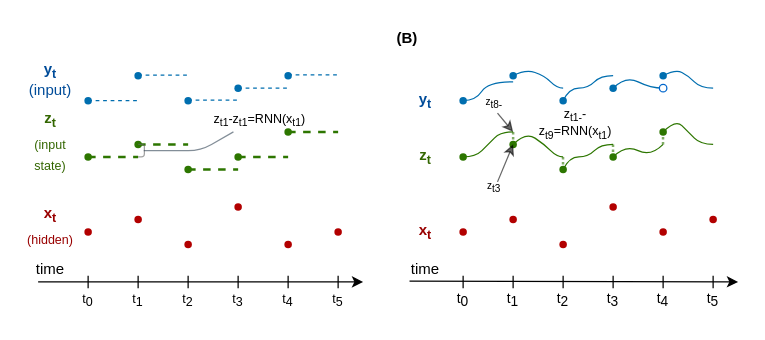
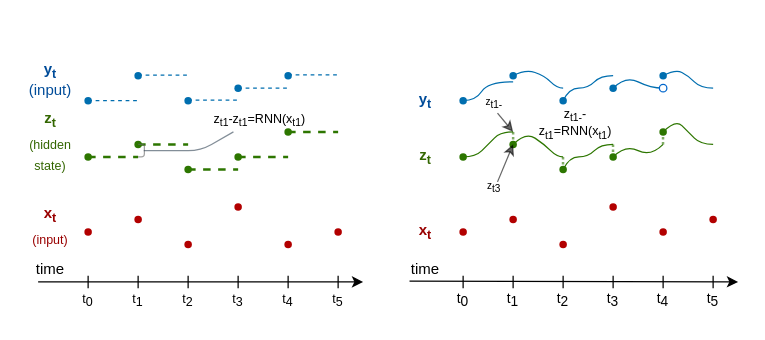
node "(B)": removed
node "zt8-": label "zt8-" -> "zt1-"
node "zt1--zt9=RNN(xt1)": label "zt1--zt9=RNN(xt1)" -> "zt1--zt1=RNN(xt1)"
node "zt (input state)": label "zt (input state)" -> "zt (hidden state)"
node "xt (hidden)": label "xt (hidden)" -> "xt (input)"
